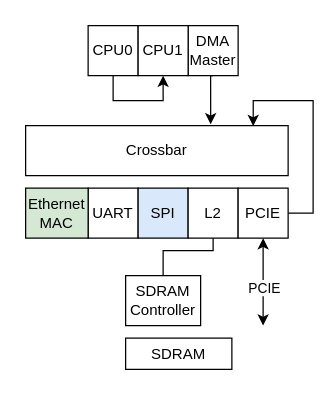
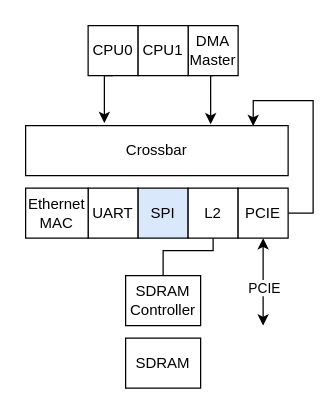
edge "CPU0" -> "CPU1": now "CPU0" -> "Crossbar"
node "Ethernet MAC": fillcolor #d5e8d4 -> #ffffff
node "SDRAM": size 106x31 -> 75x50
